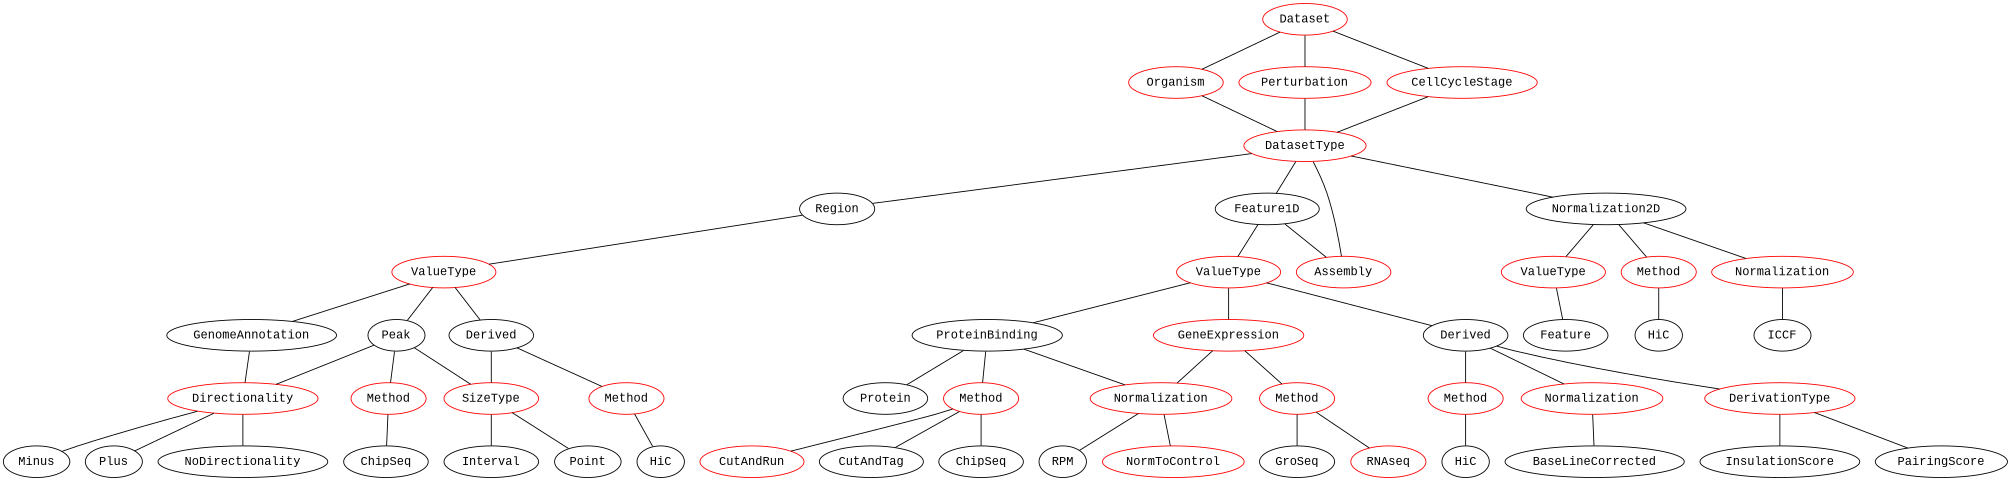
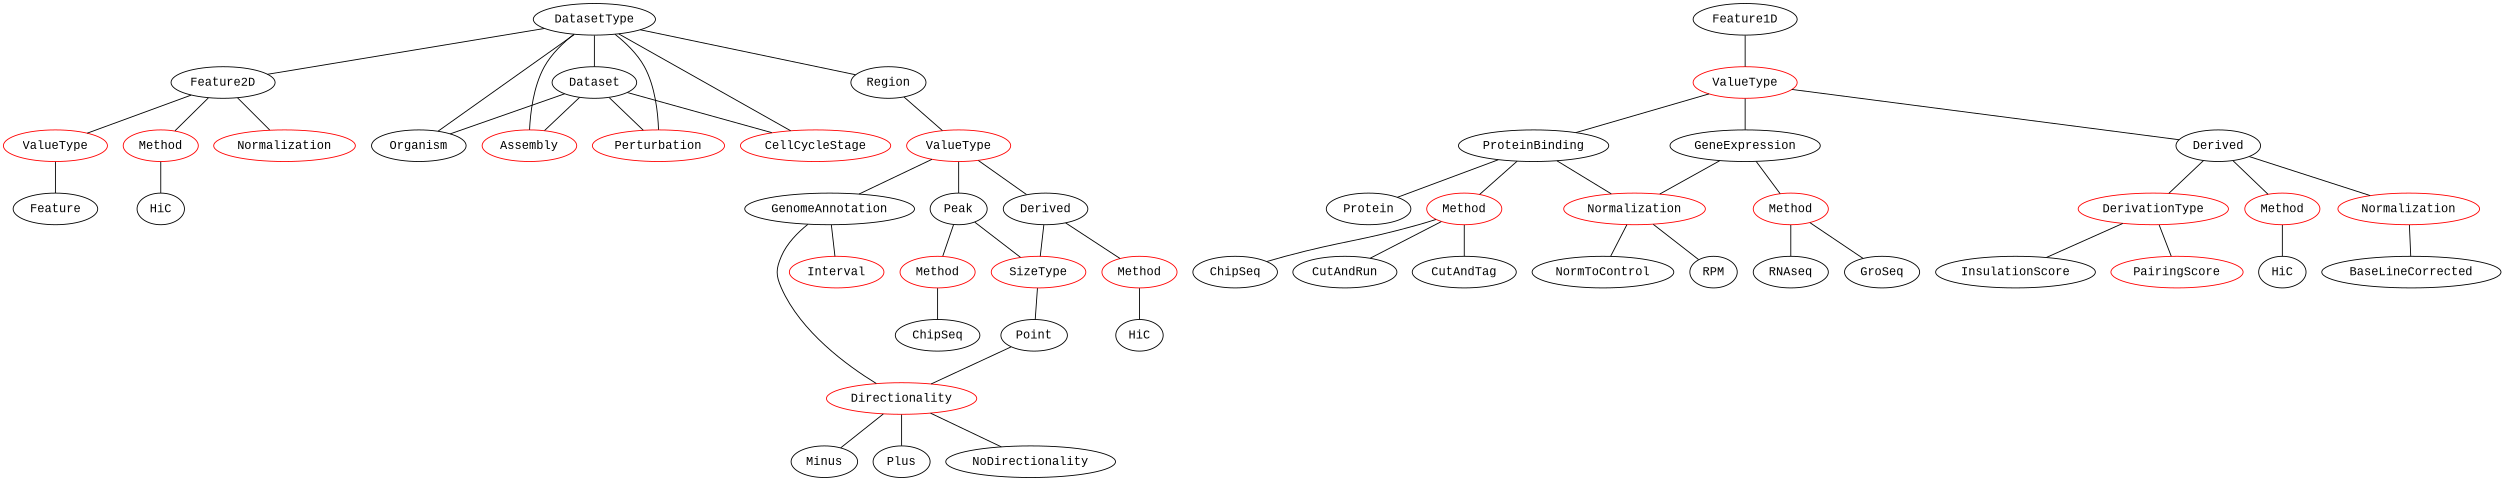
node "Dataset": color red -> black
node "Organism": color red -> black
node "DatasetType": color red -> black
edge "DatasetType" -- "Feature1D": now "DatasetType" -- "Dataset"
node "Normalization2D": label "Normalization2D" -> "Feature2D"
edge "Feature1D" -- "Assembly": now "Dataset" -- "Assembly"
node "GeneExpression": color red -> black
node "ICCF": removed
edge "Peak" -- "Directionality": now "Point" -- "Directionality"
edge "SizeType" -- "Interval": now "GenomeAnnotation" -- "Interval"
node "Interval": color black -> red
node "CutAndRun": color red -> black
node "NormToControl": color red -> black
node "RNAseq": color red -> black
node "PairingScore": color black -> red
